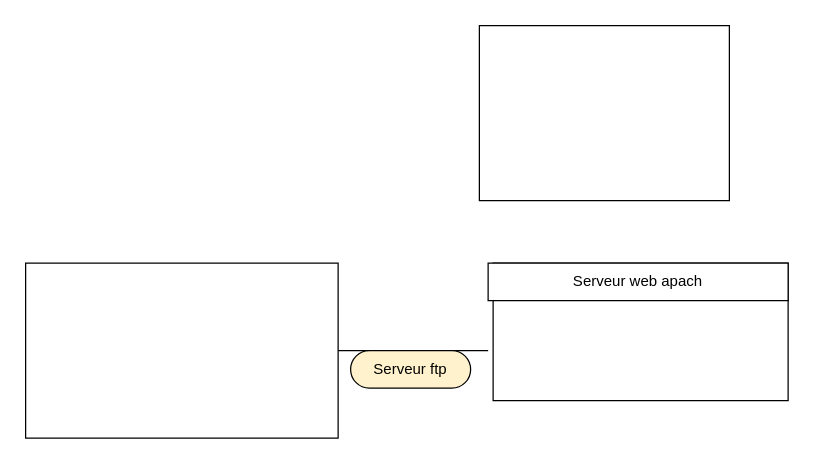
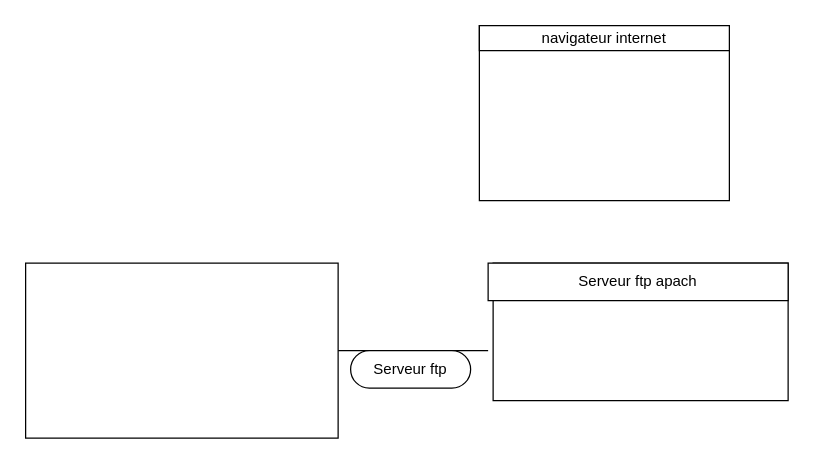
node "navigateur internet": added
node "Serveur web apach": label "Serveur web apach" -> "Serveur ftp apach"
node "Serveur ftp": fillcolor #fff2cc -> #ffffff
